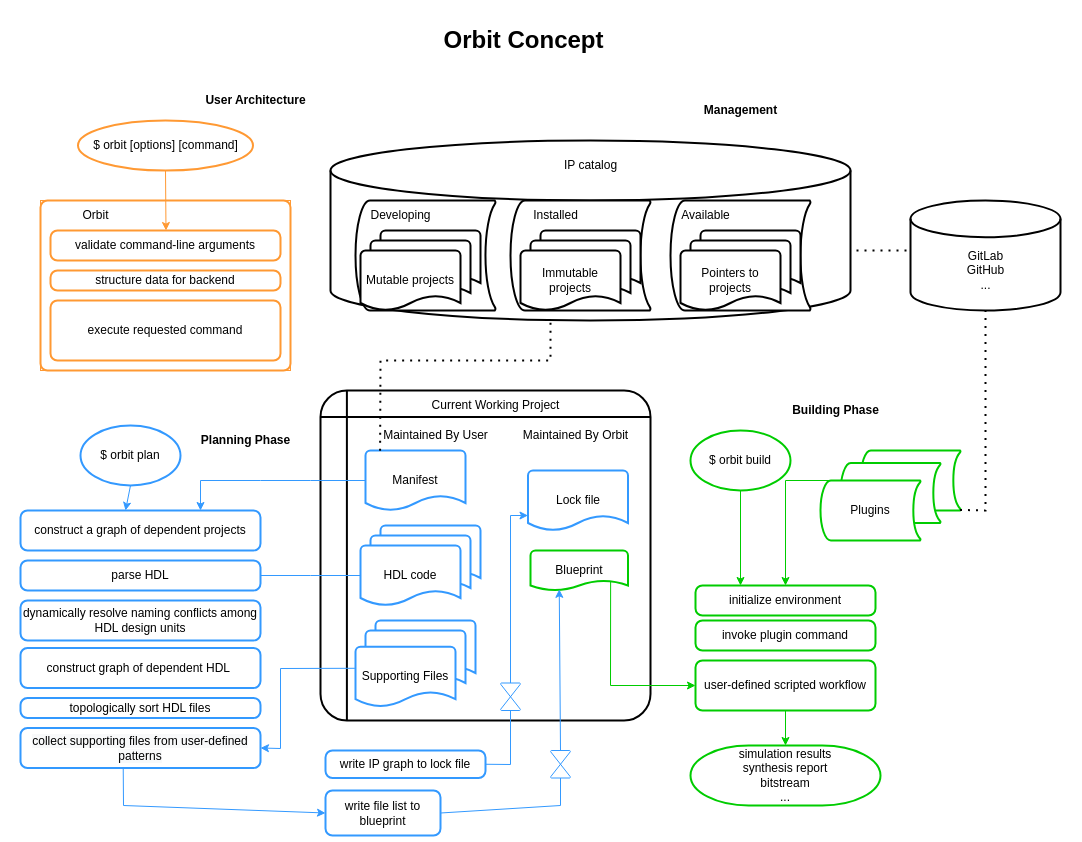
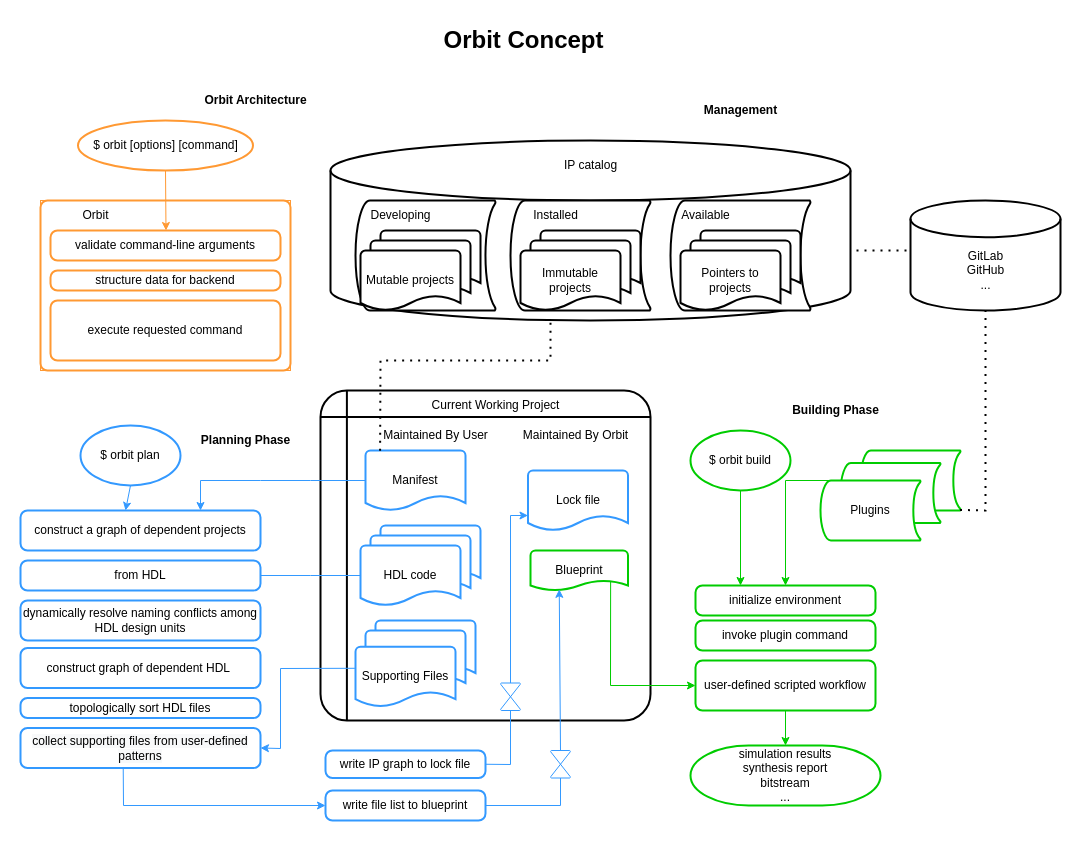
node "User Architecture": label "User Architecture" -> "Orbit Architecture"
node "parse HDL": label "parse HDL" -> "from HDL"
node "write file list to blueprint": size 115x45 -> 160x30
